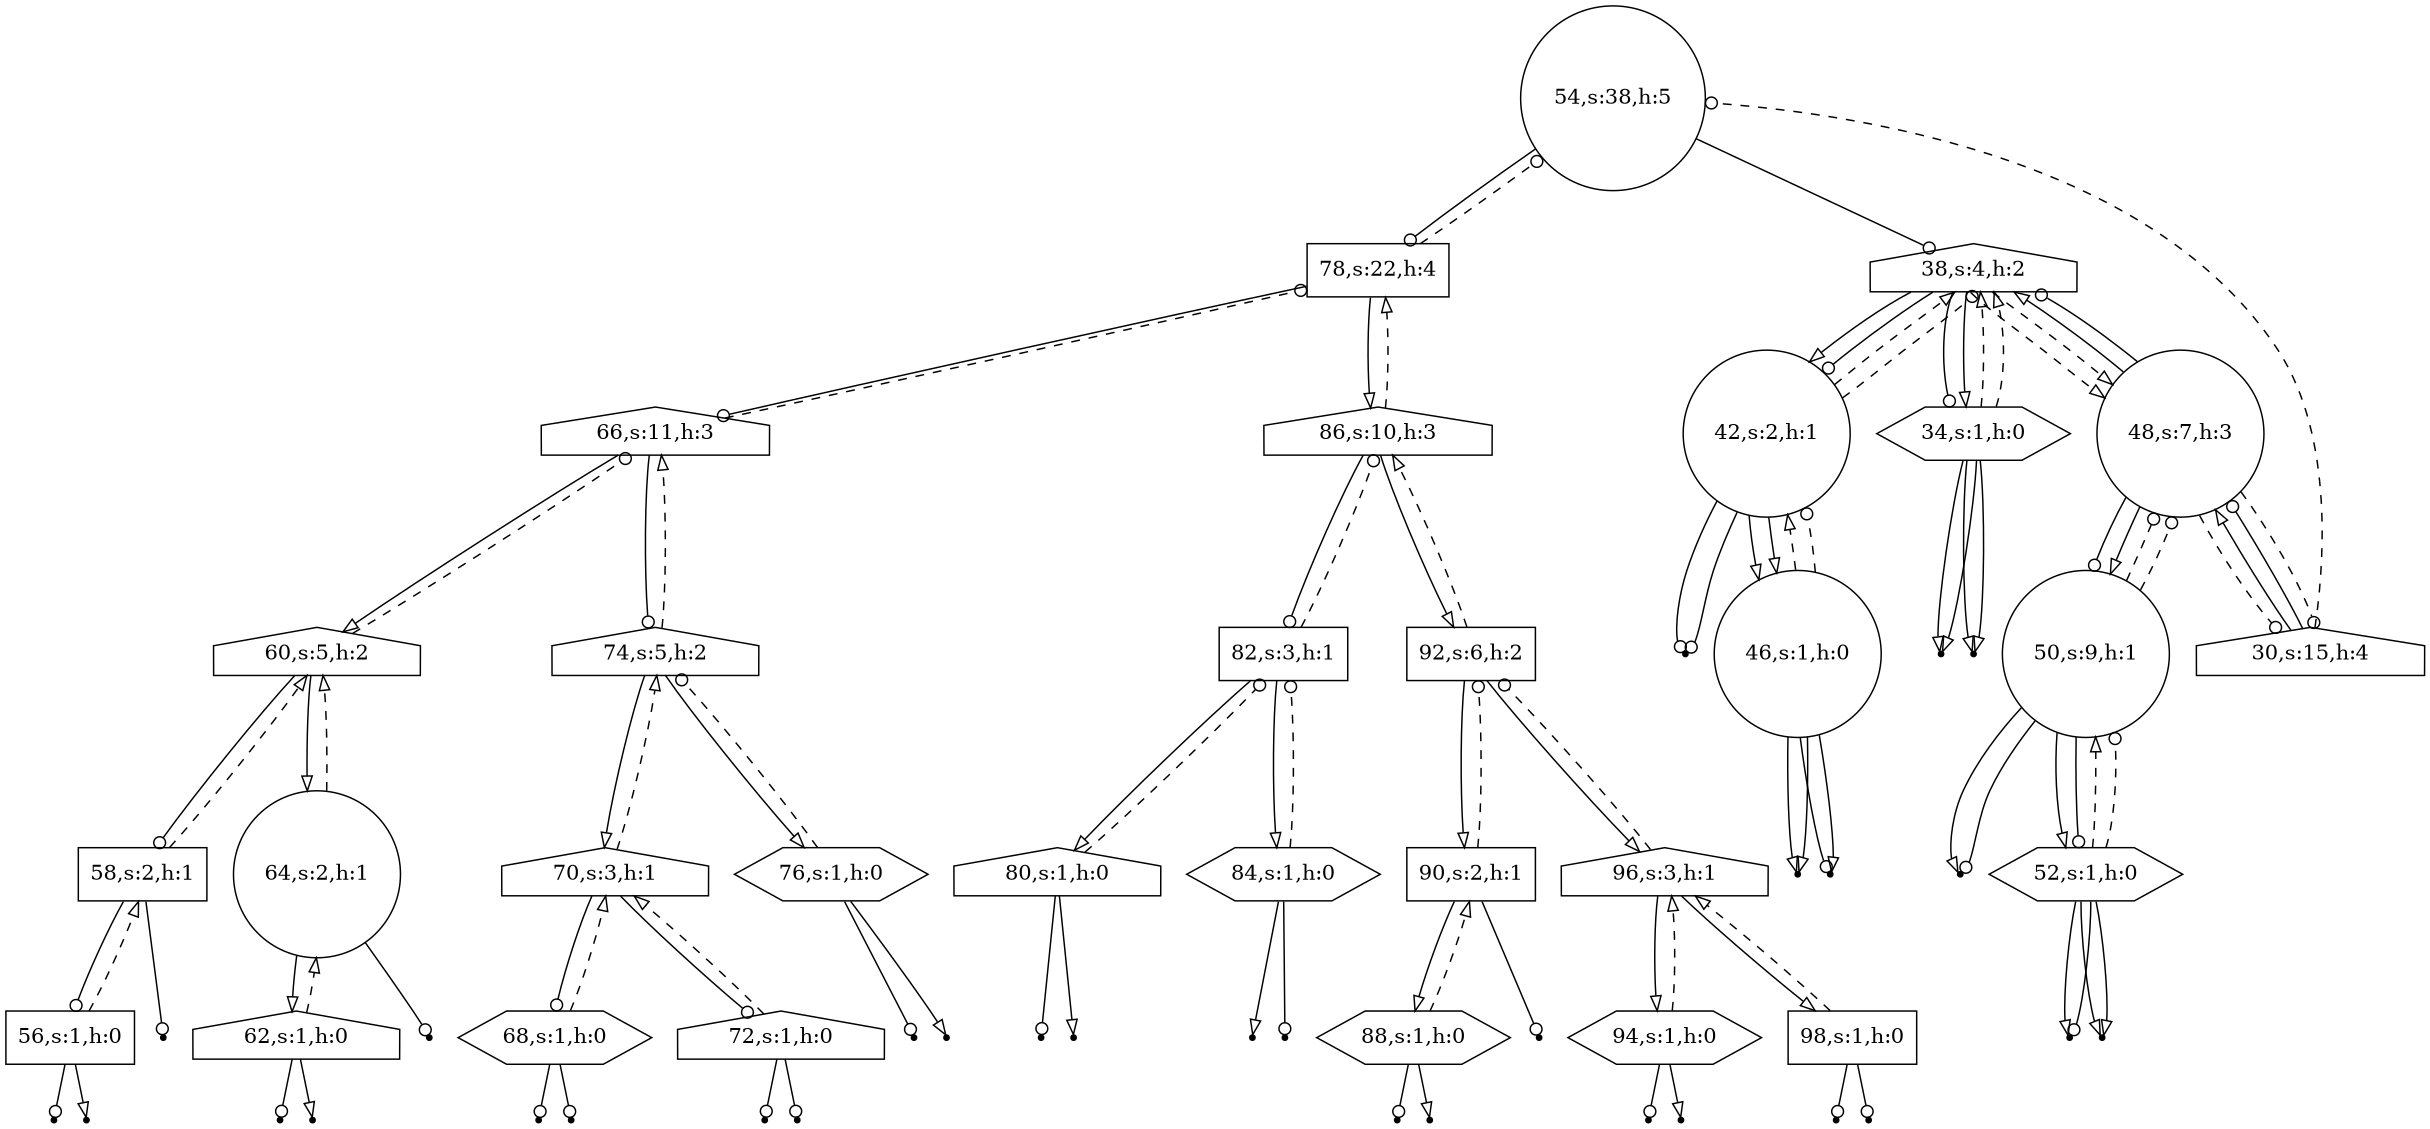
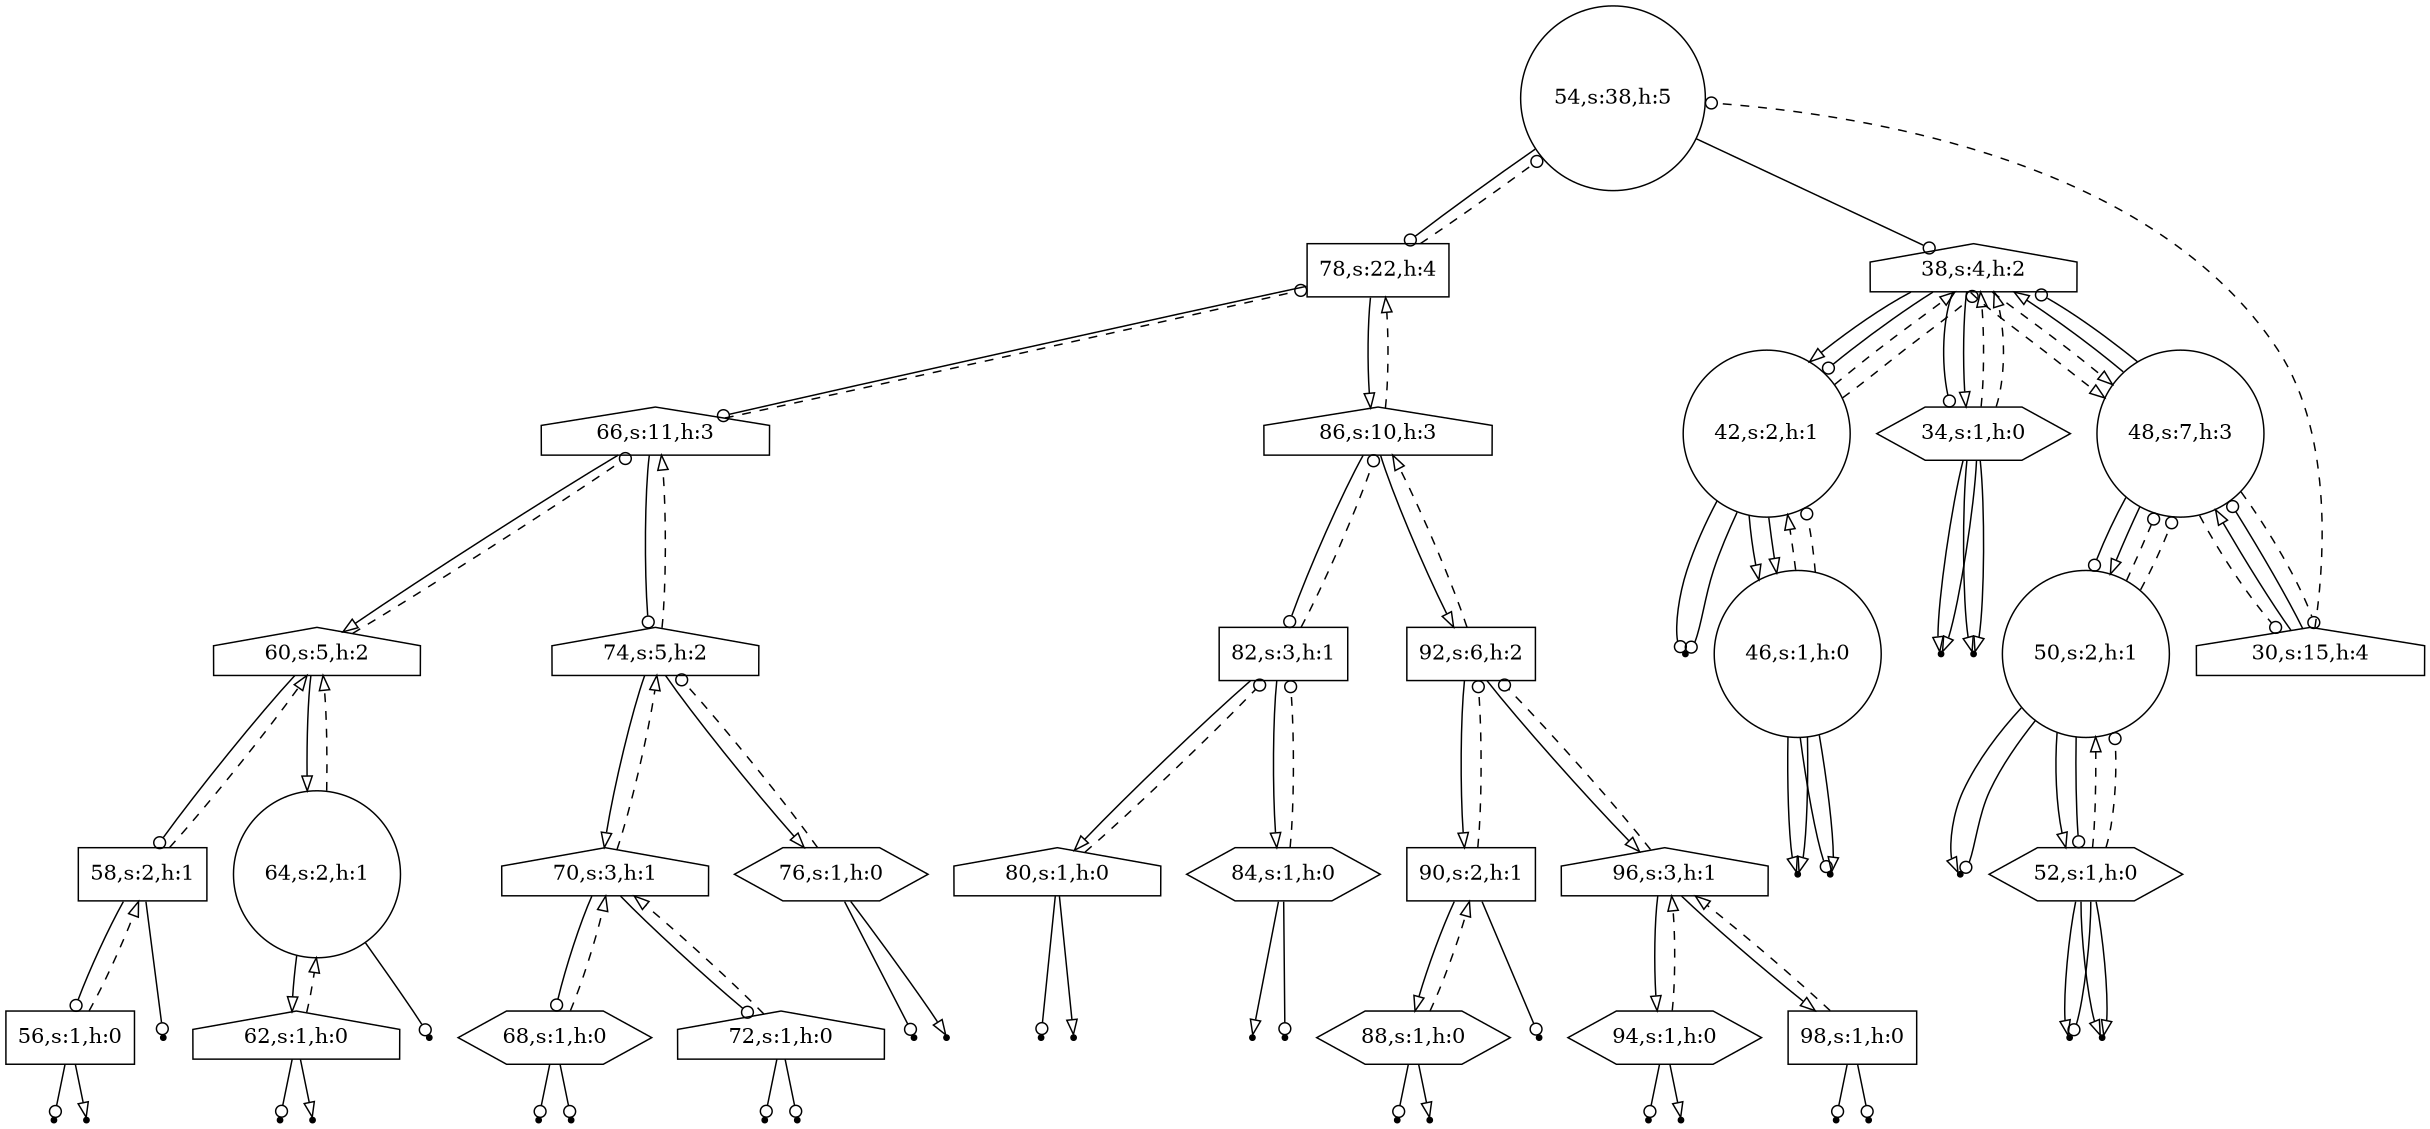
node "50,s:9,h:1": label "50,s:9,h:1" -> "50,s:2,h:1"
